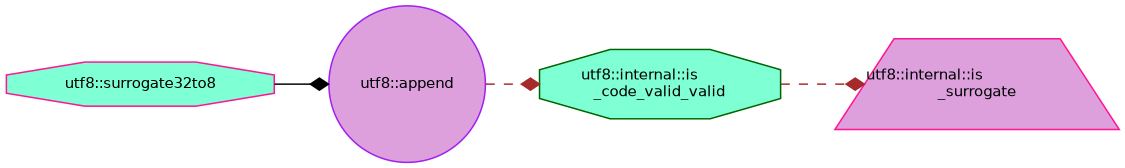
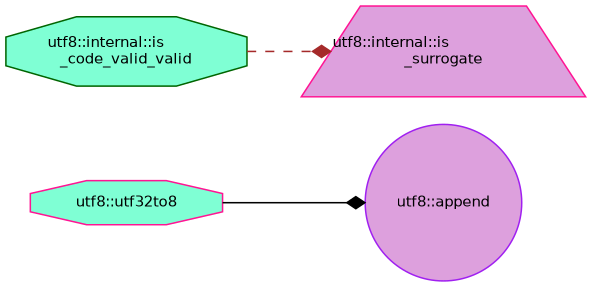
node "utf8::surrogate32to8": label "utf8::surrogate32to8" -> "utf8::utf32to8"
edge "utf8::append" -> "utf8::internal::is _code_valid_valid": removed
